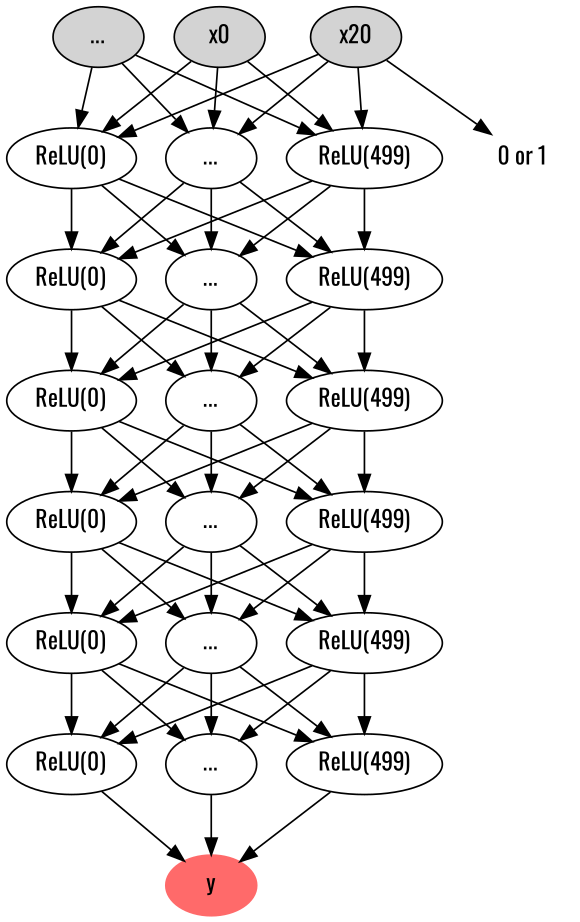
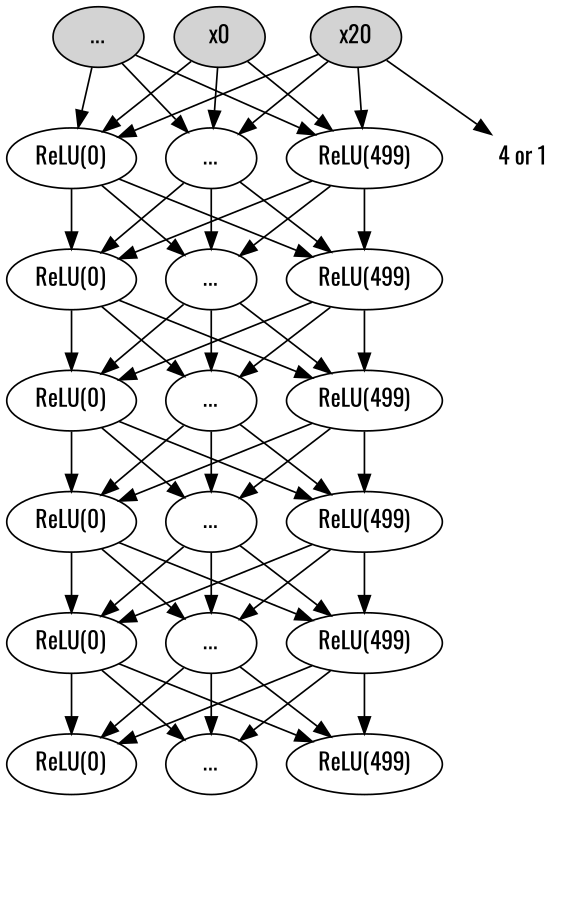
node "0 or 1": label "0 or 1" -> "4 or 1"
node "y": removed
